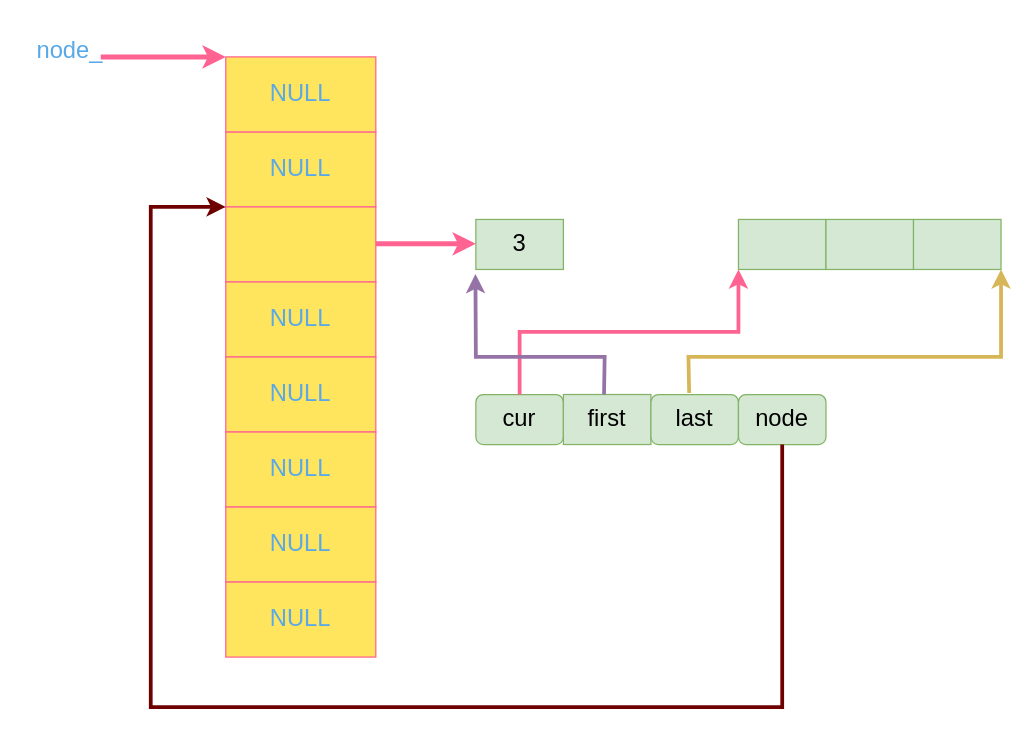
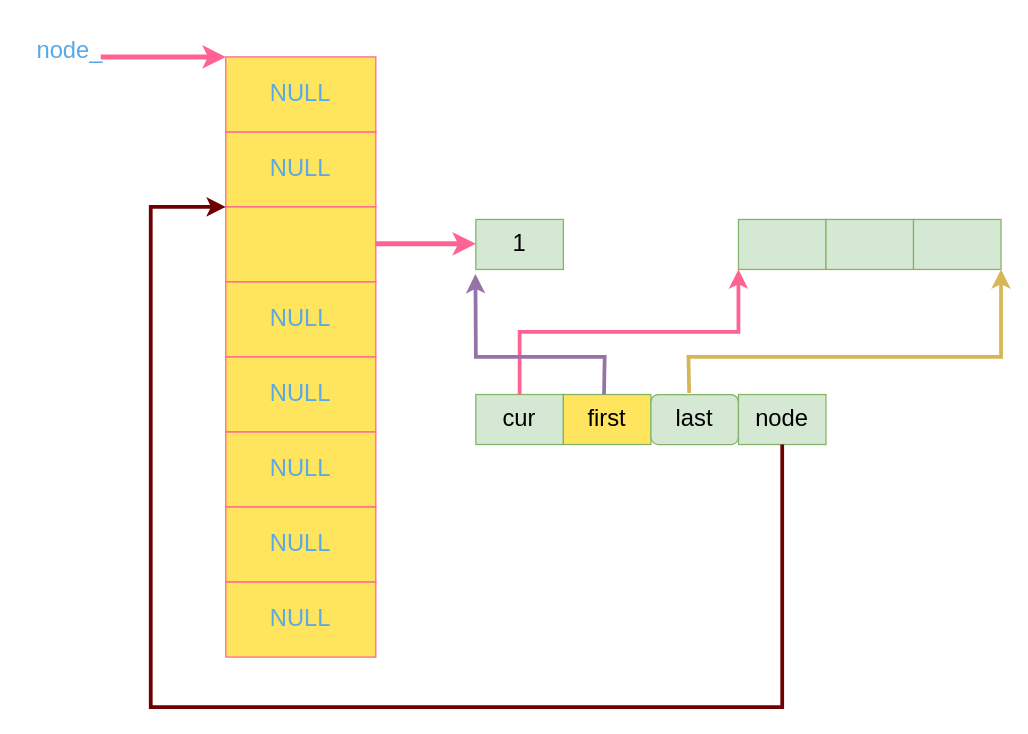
node "3": label "3" -> "1"
node "cur": shape rounded rectangle -> rectangle
node "first": fillcolor #d5e8d4 -> #ffe45e
node "node": shape rounded rectangle -> rectangle
